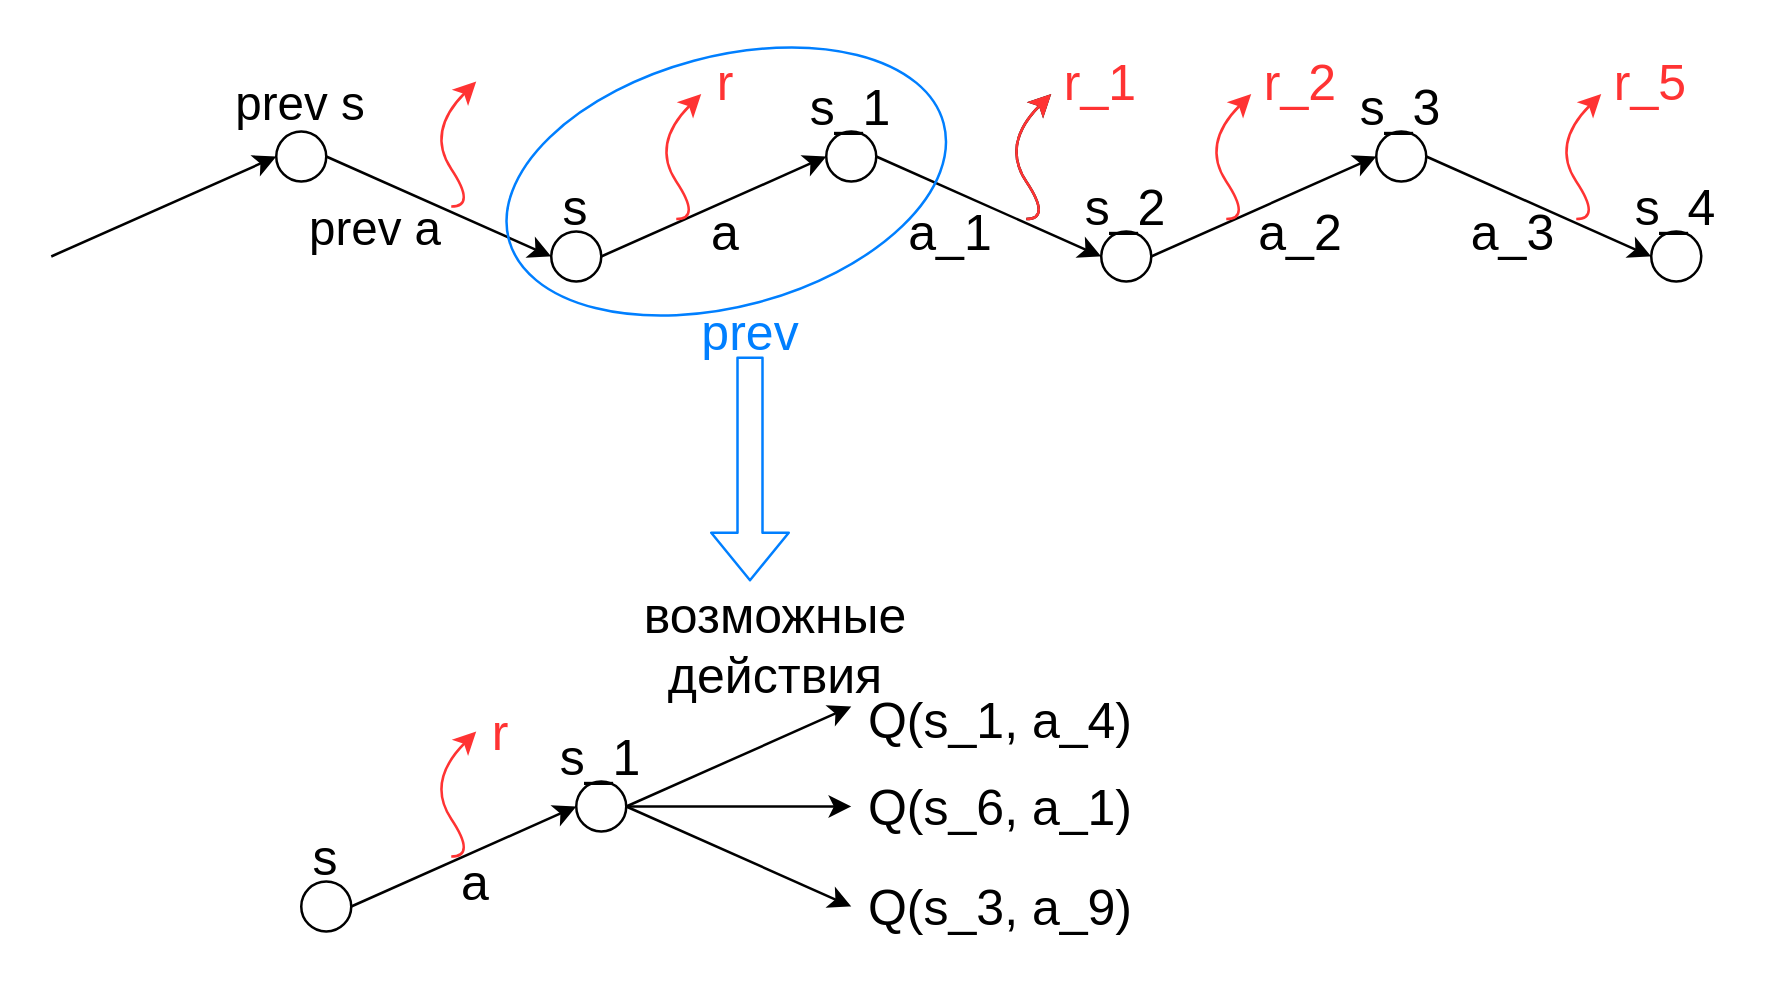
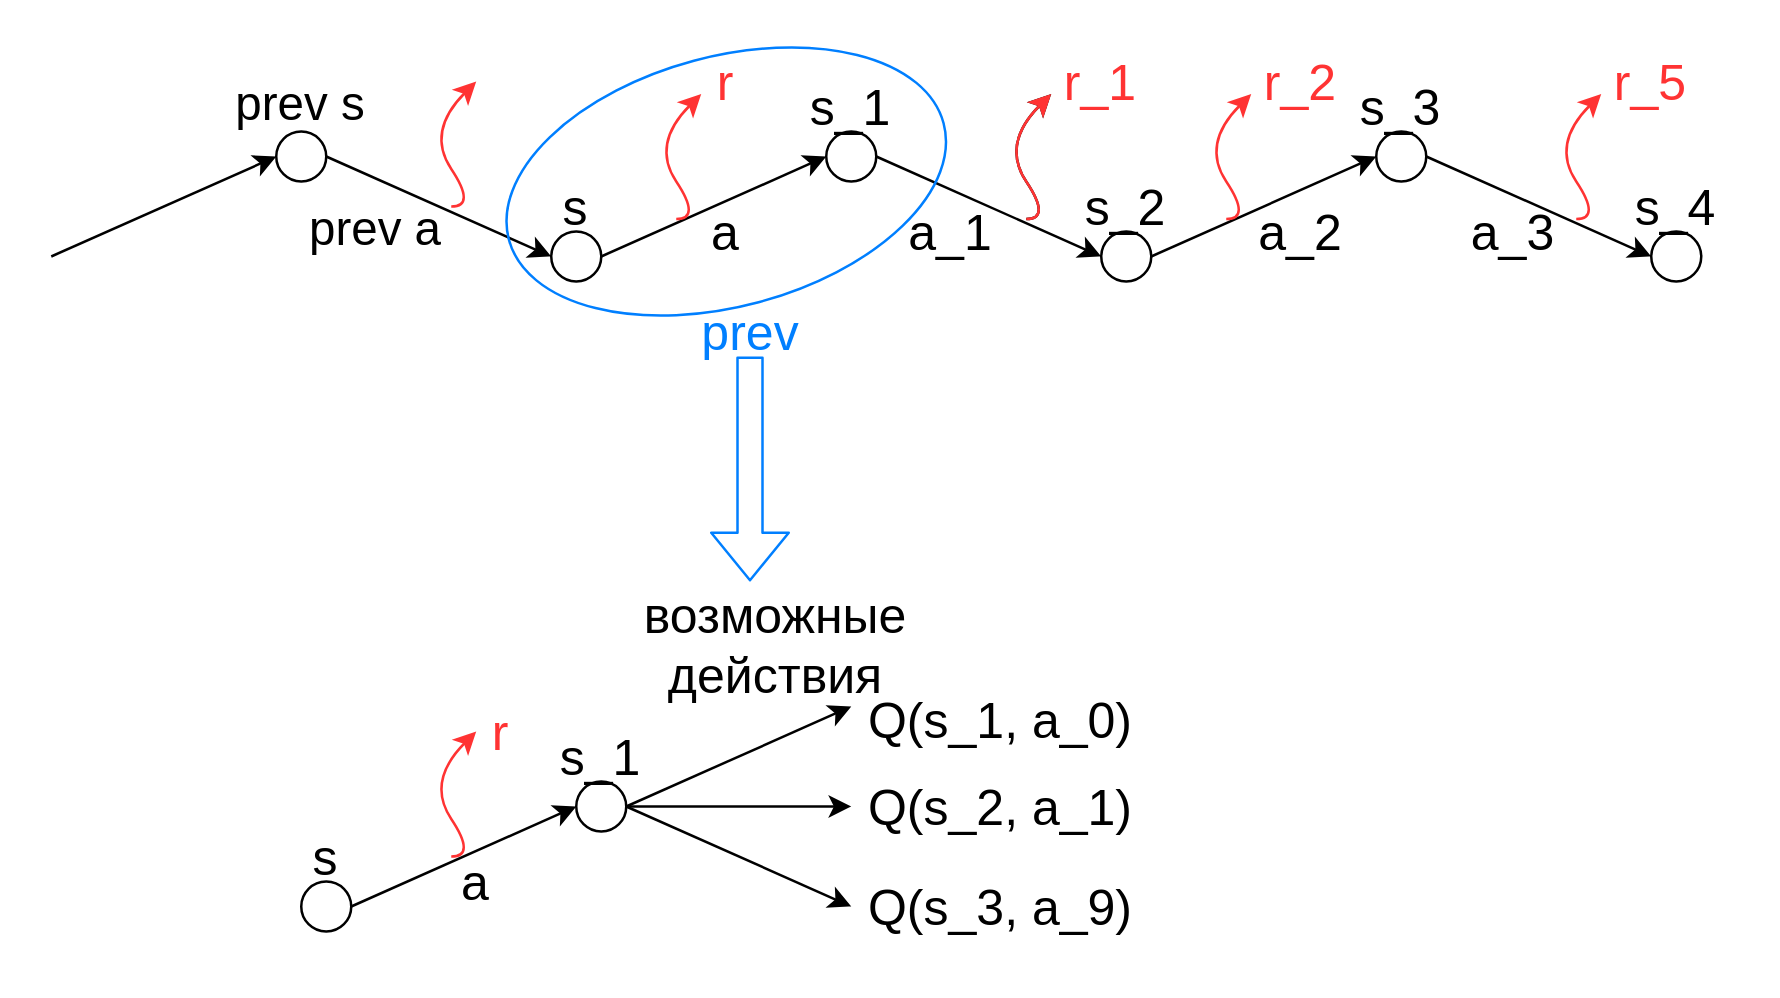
node "Q(s_1, a_4)": label "Q(s_1, a_4)" -> "Q(s_1, a_0)"
node "Q(s_6, a_1)": label "Q(s_6, a_1)" -> "Q(s_2, a_1)"
